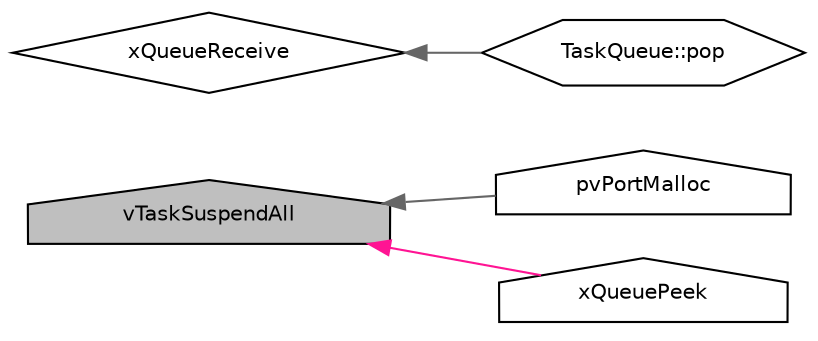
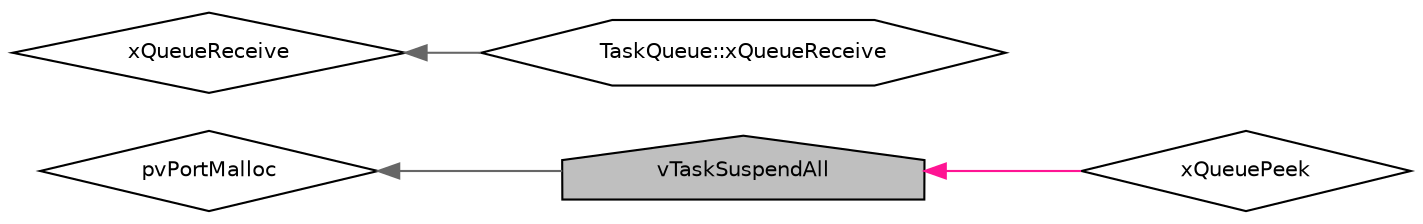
node "TaskQueue::pop": label "TaskQueue::pop" -> "TaskQueue::xQueueReceive"
node "pvPortMalloc": shape house -> diamond
edge "pvPortMalloc" -> "vTaskSuspendAll": reversed
node "xQueuePeek": shape house -> diamond
